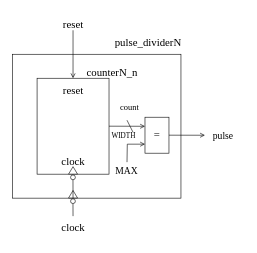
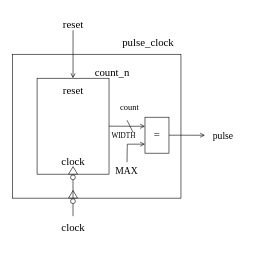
node "pulse_dividerN": label "pulse_dividerN" -> "pulse_clock"
node "counterN_n": label "counterN_n" -> "count_n"
